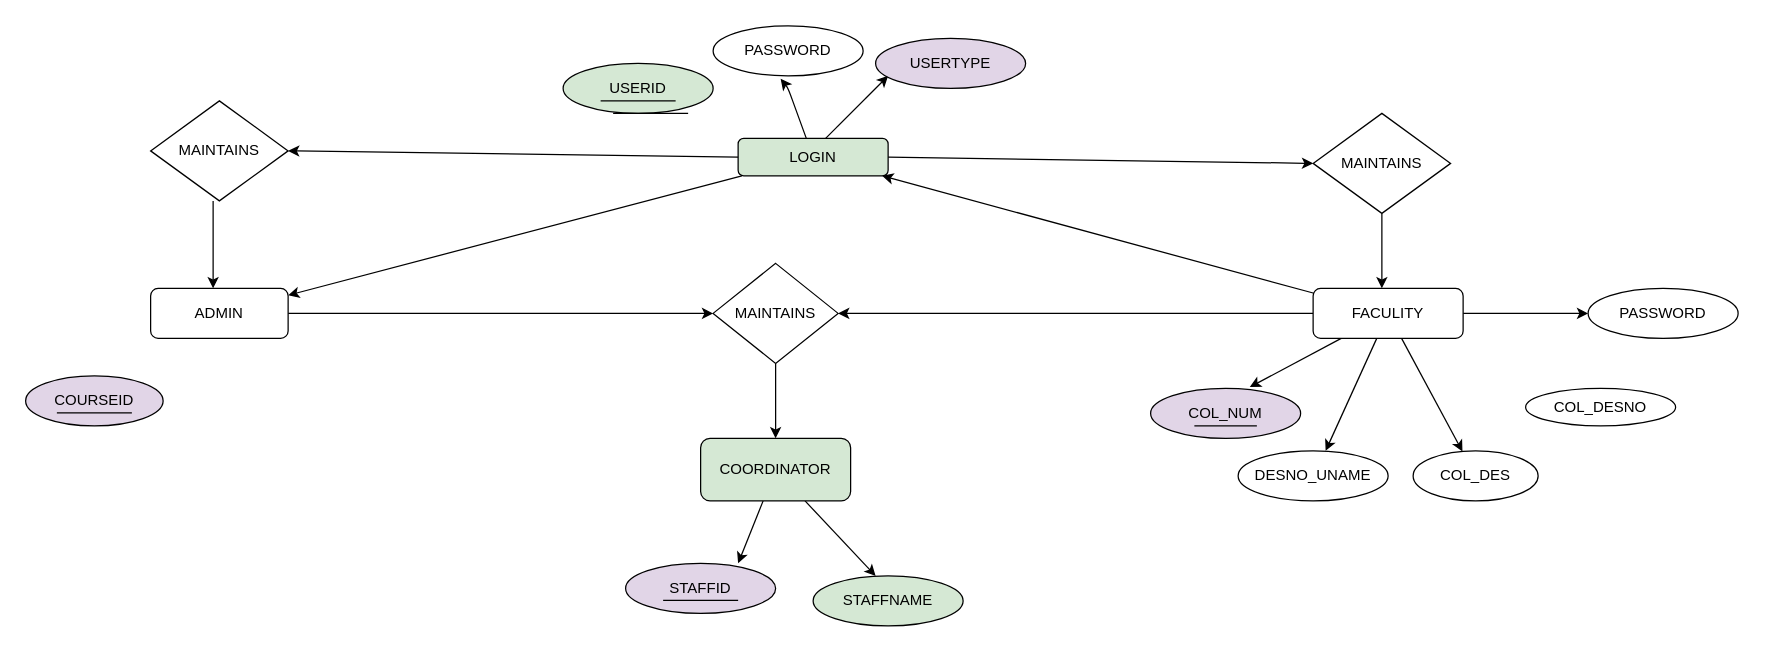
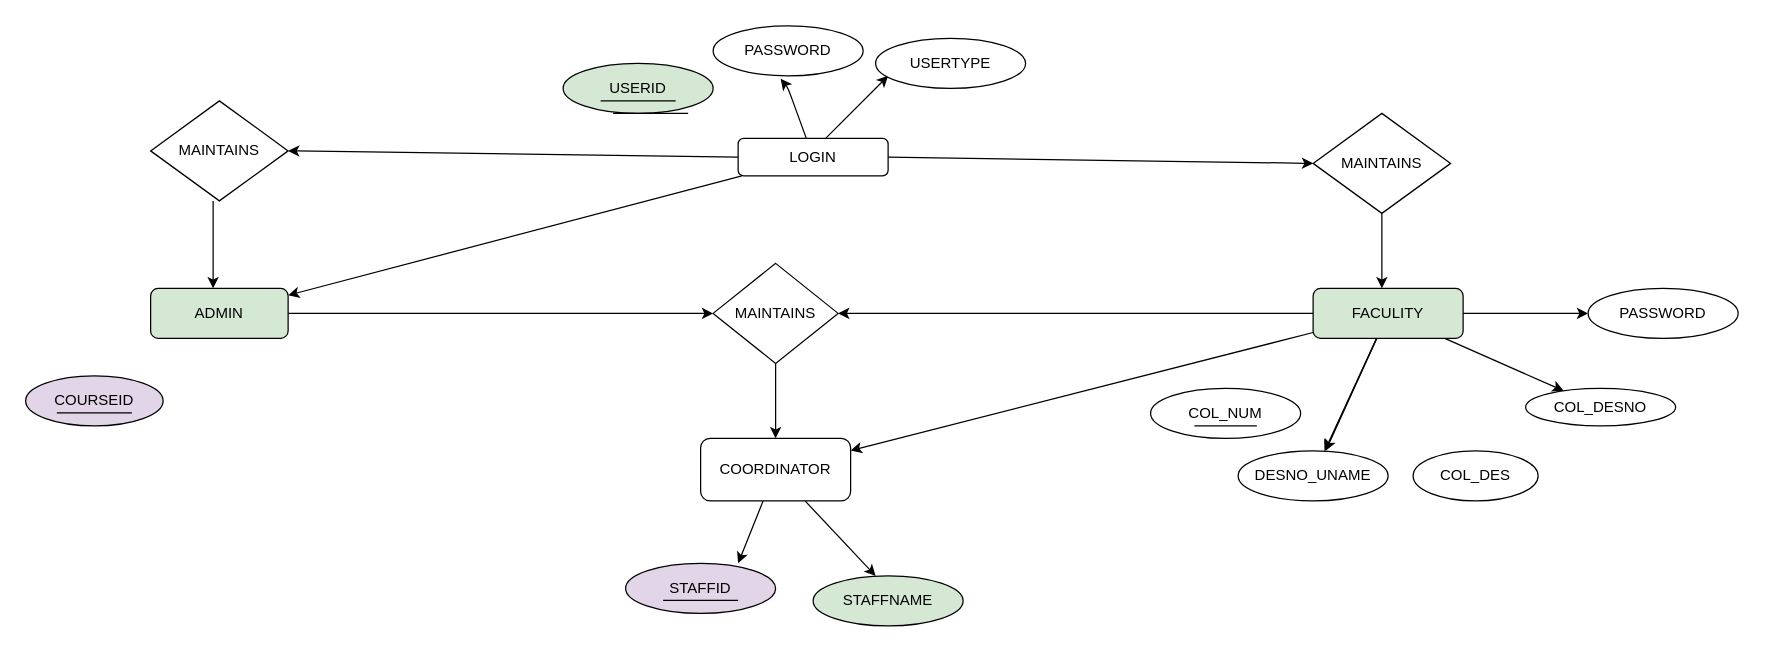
node "USERTYPE": fillcolor #e1d5e7 -> #ffffff
node "LOGIN": fillcolor #d5e8d4 -> #ffffff
edge "FACULITY" -> "LOGIN": now "FACULITY" -> "COL_DESNO"
node "ADMIN": fillcolor #ffffff -> #d5e8d4
node "FACULITY": fillcolor #ffffff -> #d5e8d4
edge "FACULITY" -> "COL_NUM": now "FACULITY" -> "DESNO_UNAME"
edge "FACULITY" -> "COL_DES": now "FACULITY" -> "COORDINATOR"
node "COL_NUM": fillcolor #e1d5e7 -> #ffffff
node "COORDINATOR": fillcolor #d5e8d4 -> #ffffff
